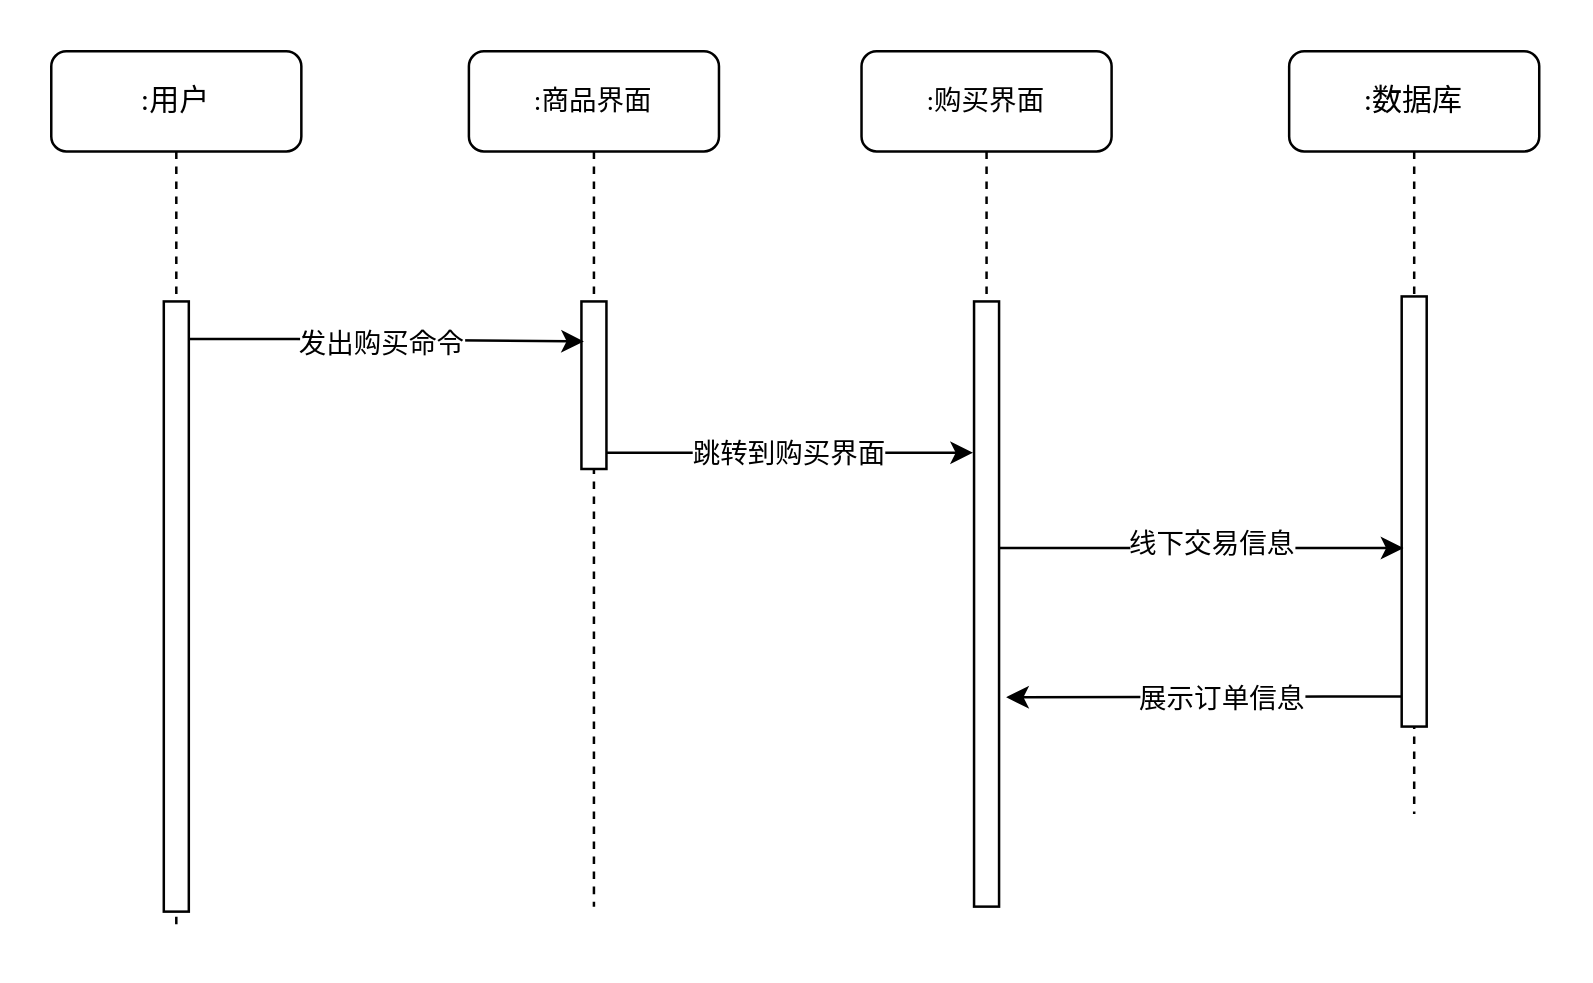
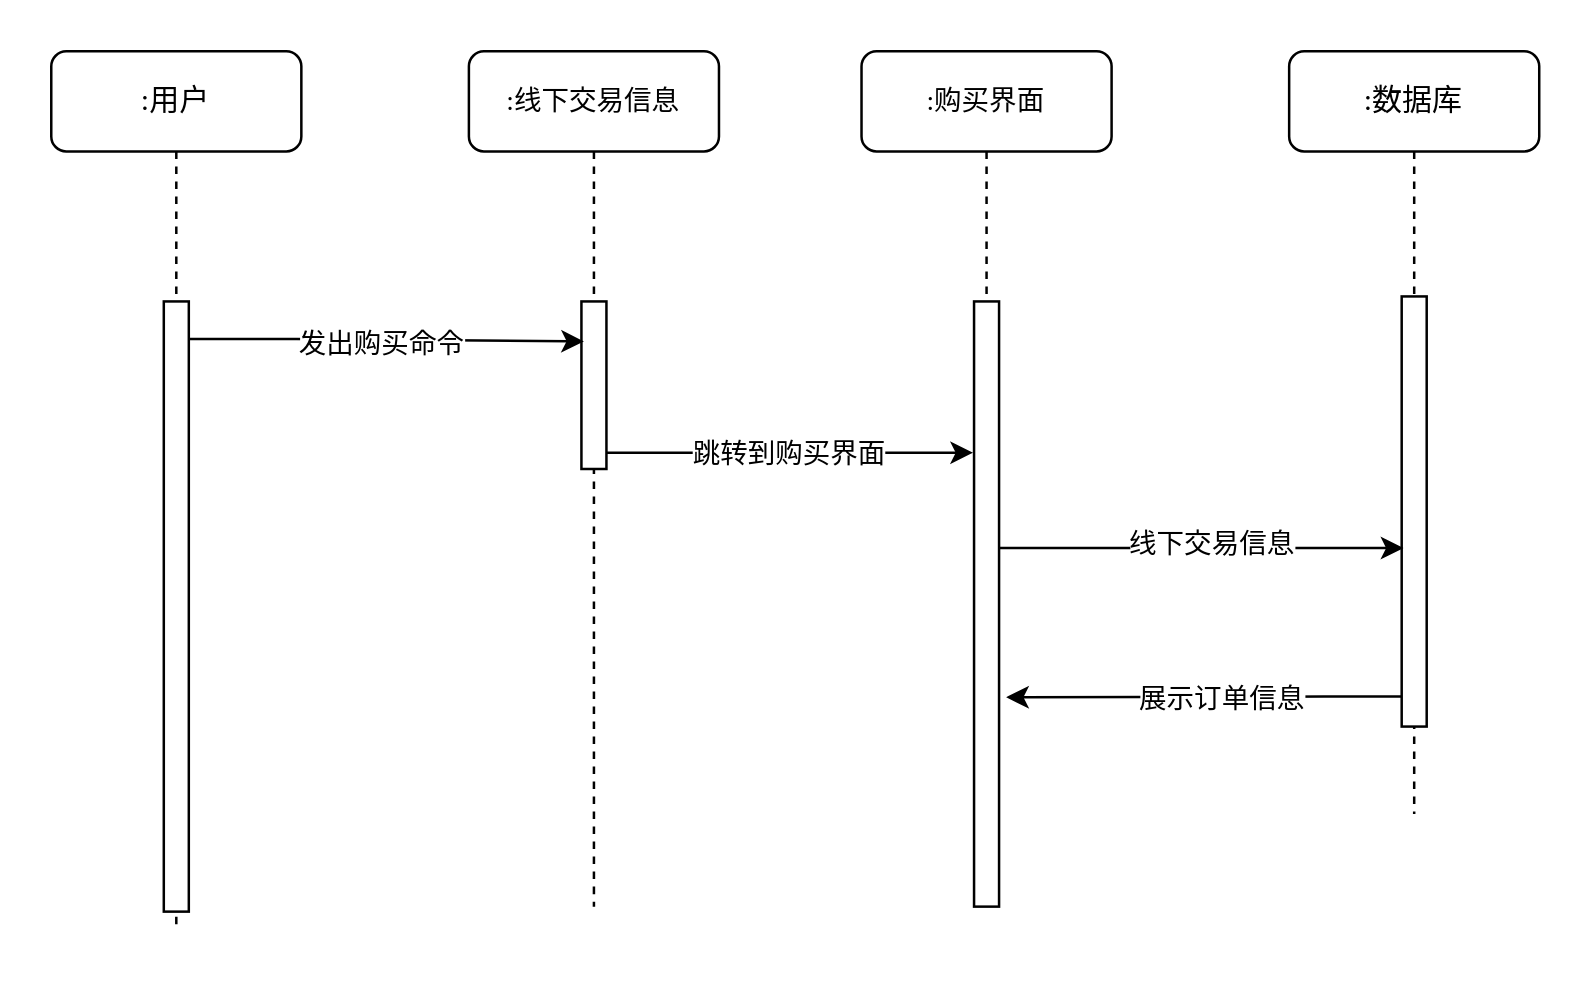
node ":商品界面": label ":商品界面" -> ":线下交易信息"
